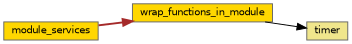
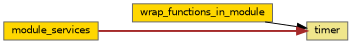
edge "module_services" -> "wrap_functions_in_module": now "module_services" -> "timer"
